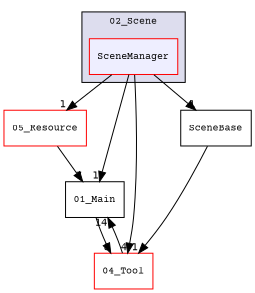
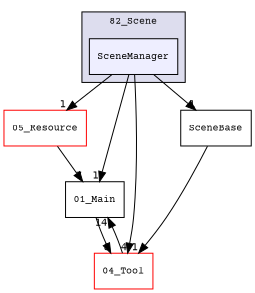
cluster "02_Scene": label "02_Scene" -> "82_Scene"
node "SceneManager": color red -> black
